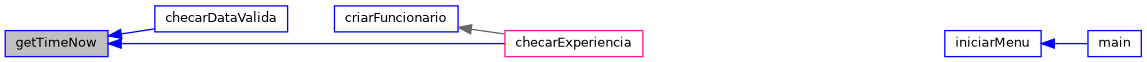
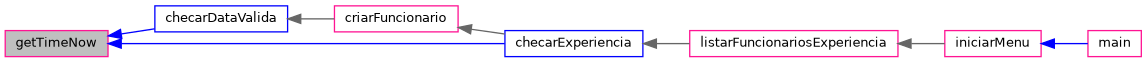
edge "criarFuncionario" -> "checarDataValida": added
node "criarFuncionario": color blue -> deeppink
node "getTimeNow": color blue -> deeppink
node "checarExperiencia": color deeppink -> blue
node "listarFuncionariosExperiencia": added
node "iniciarMenu": color blue -> deeppink
node "main": color blue -> deeppink
